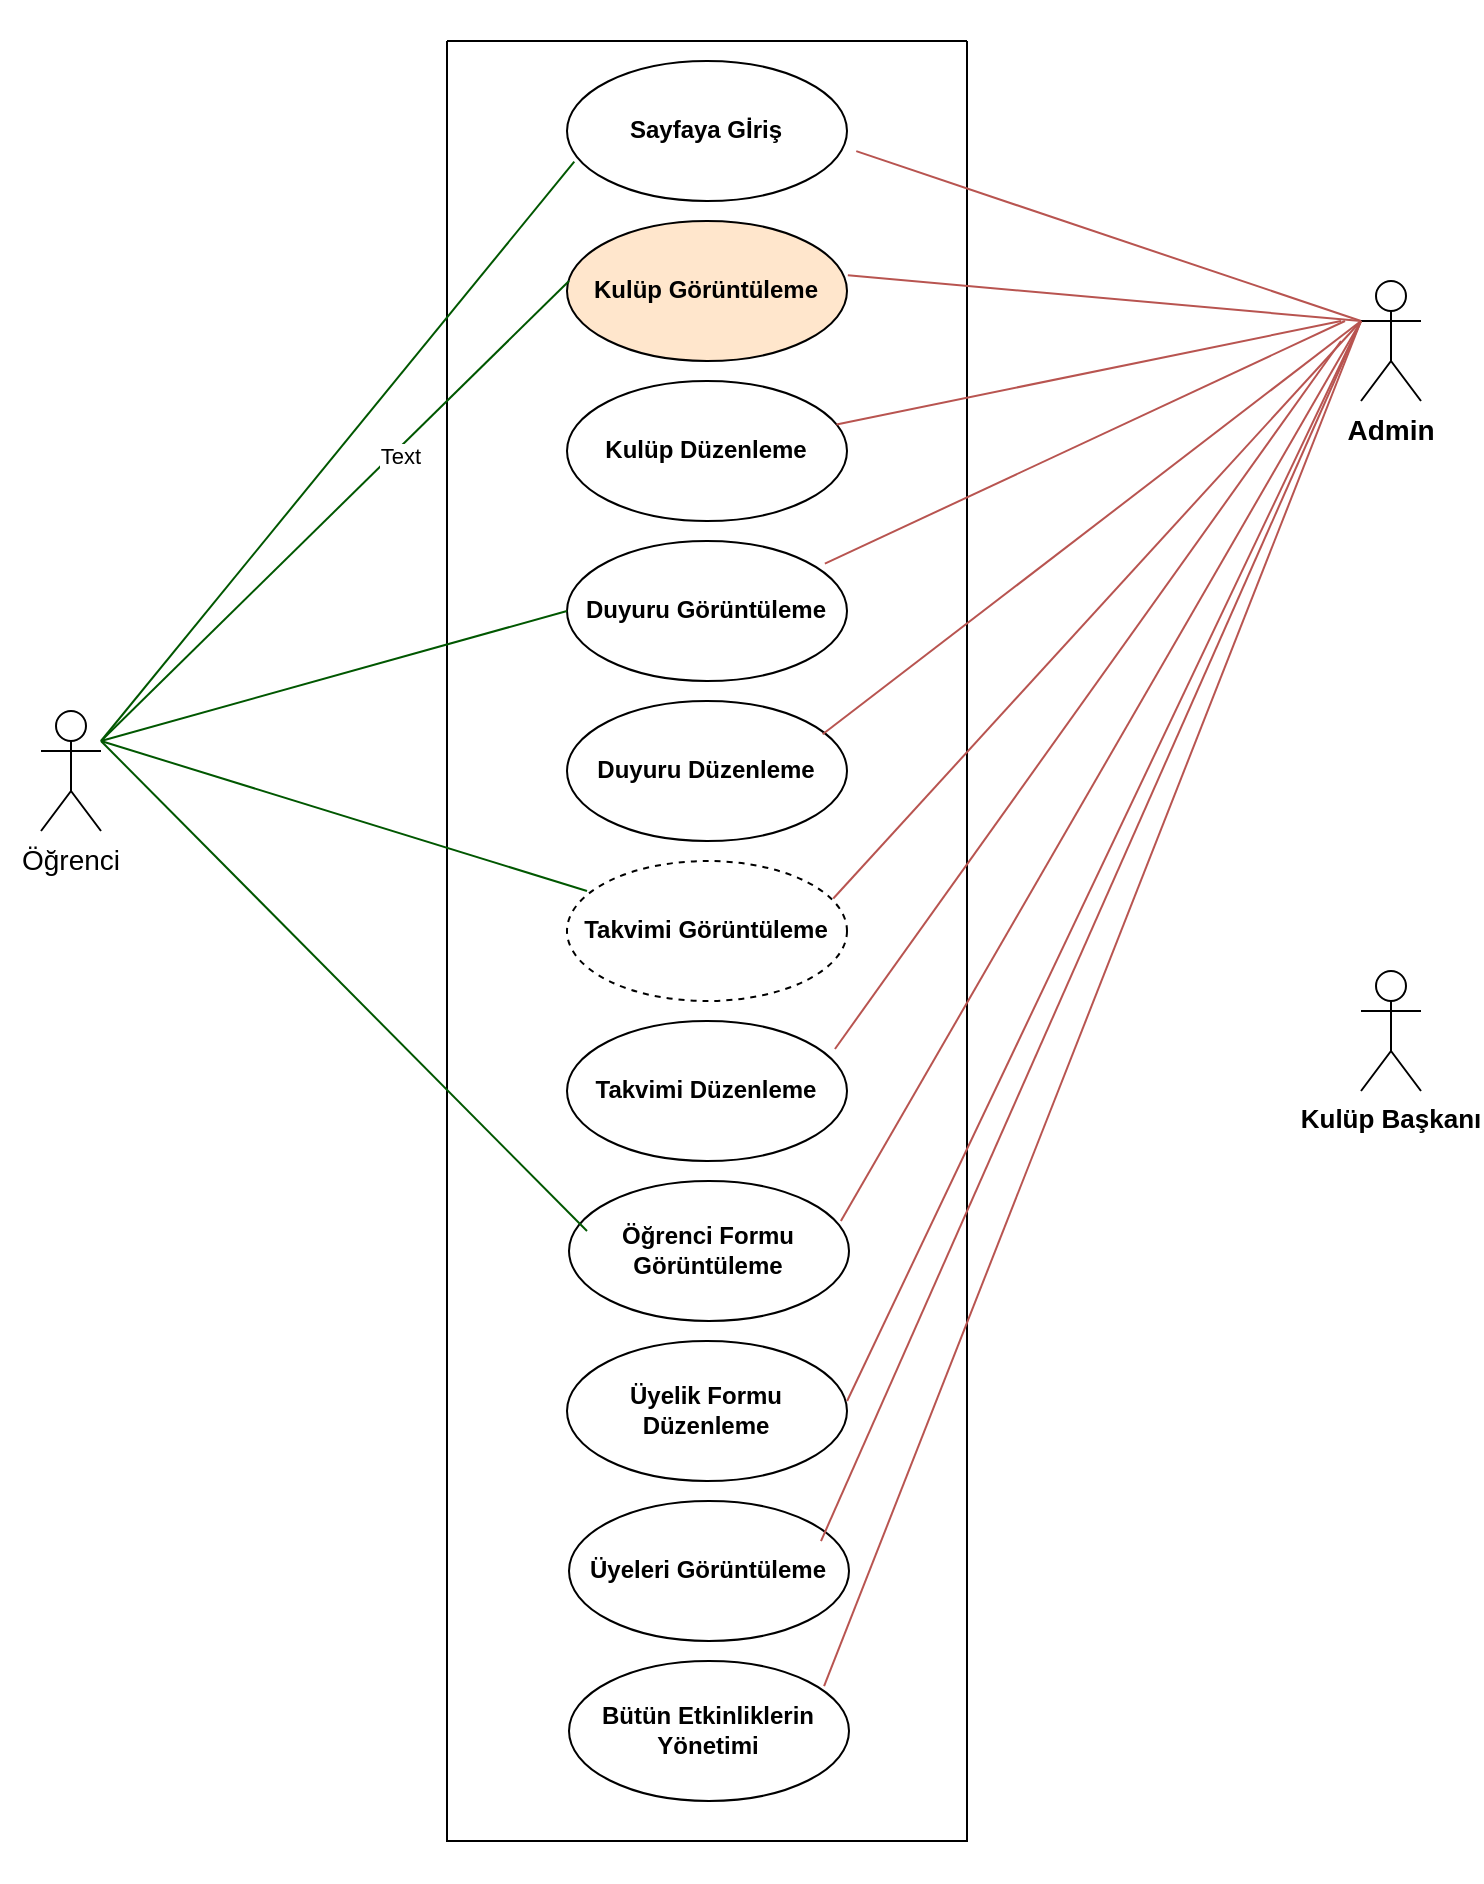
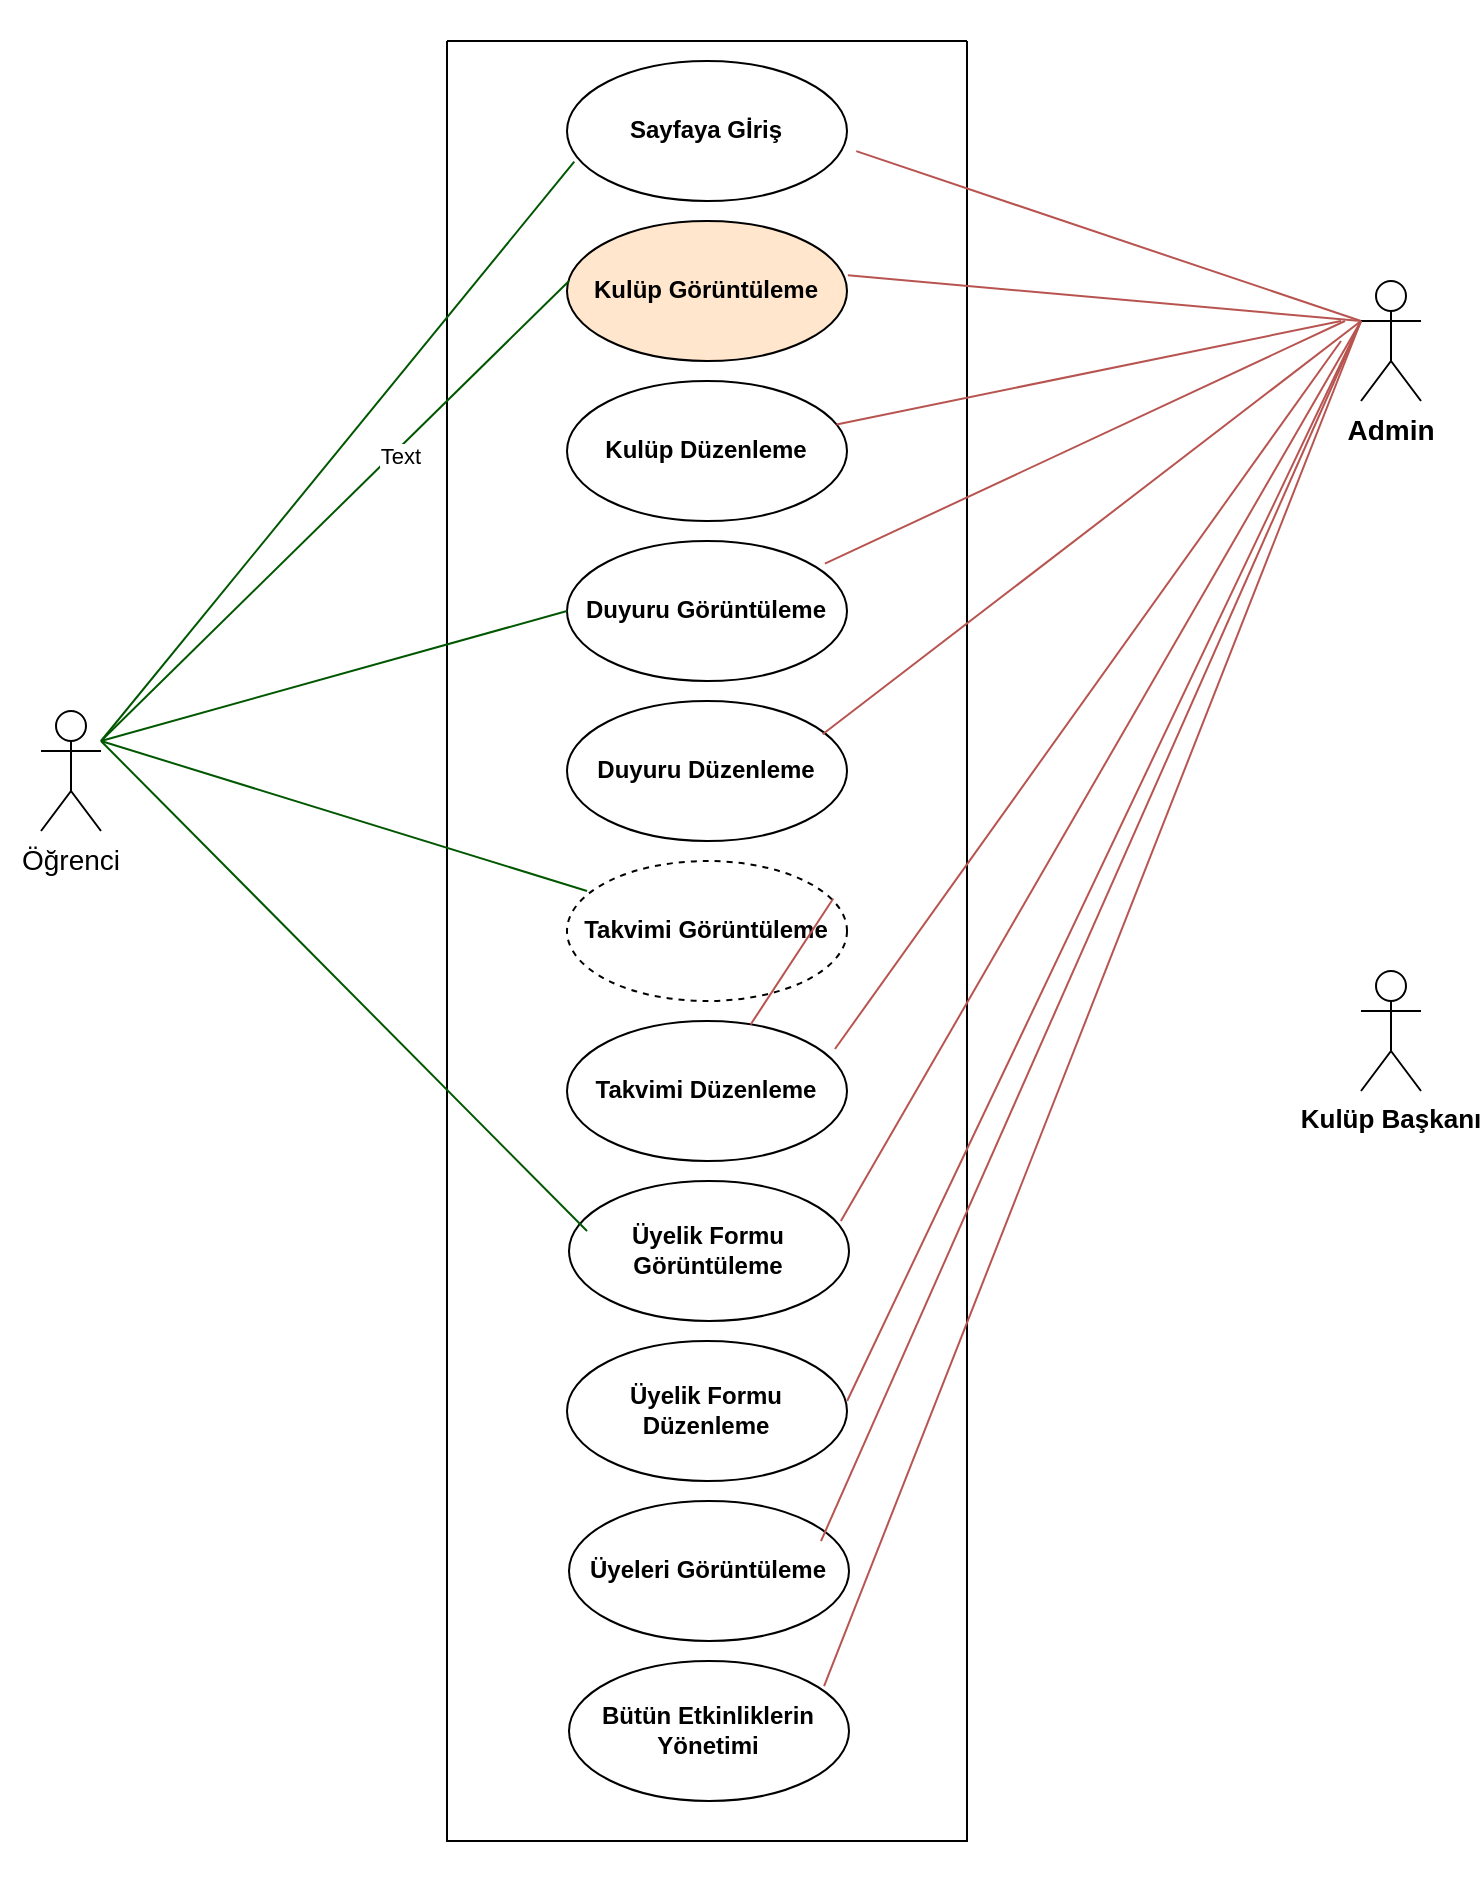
edge "Admin" -- "Takvimi Görüntüleme": now "Takvimi Düzenleme" -- "Takvimi Görüntüleme"
node "Öğrenci Formu Görüntüleme": label "Öğrenci Formu Görüntüleme" -> "Üyelik Formu Görüntüleme"
